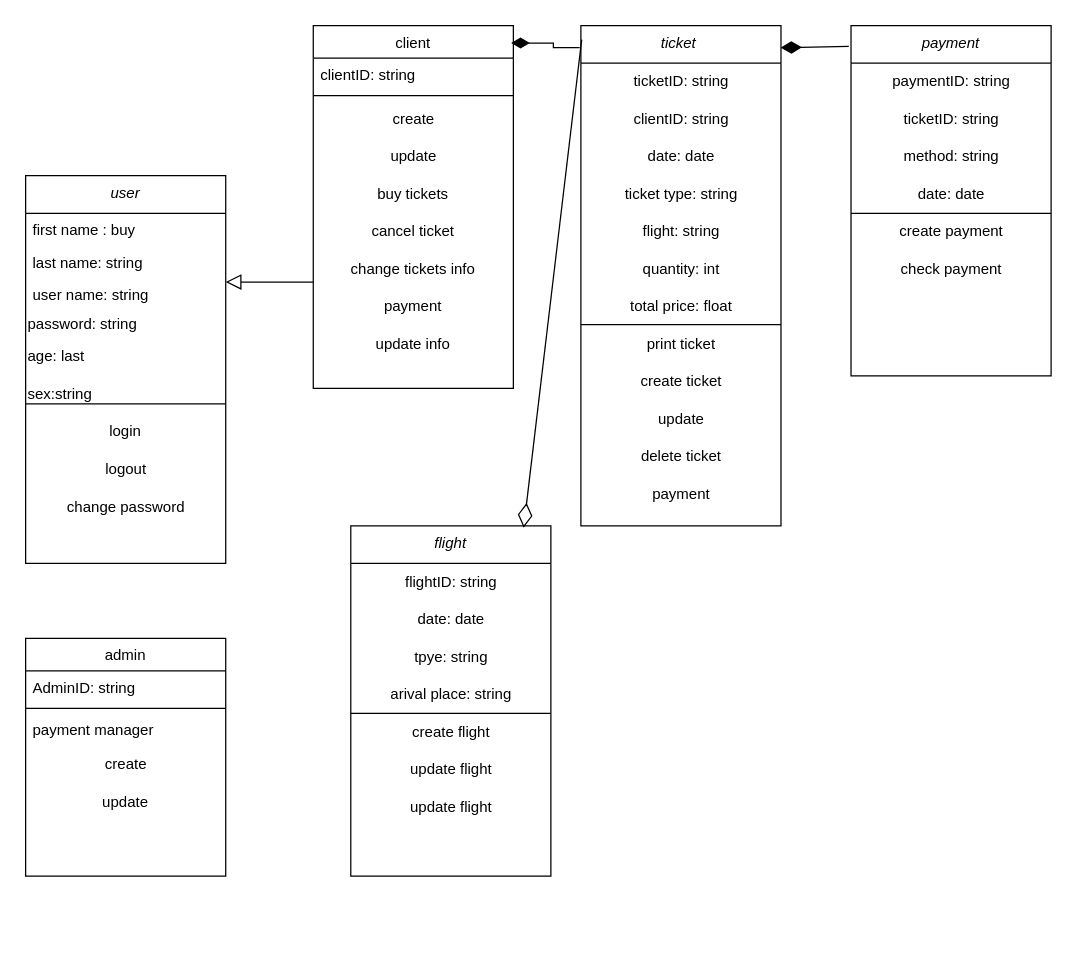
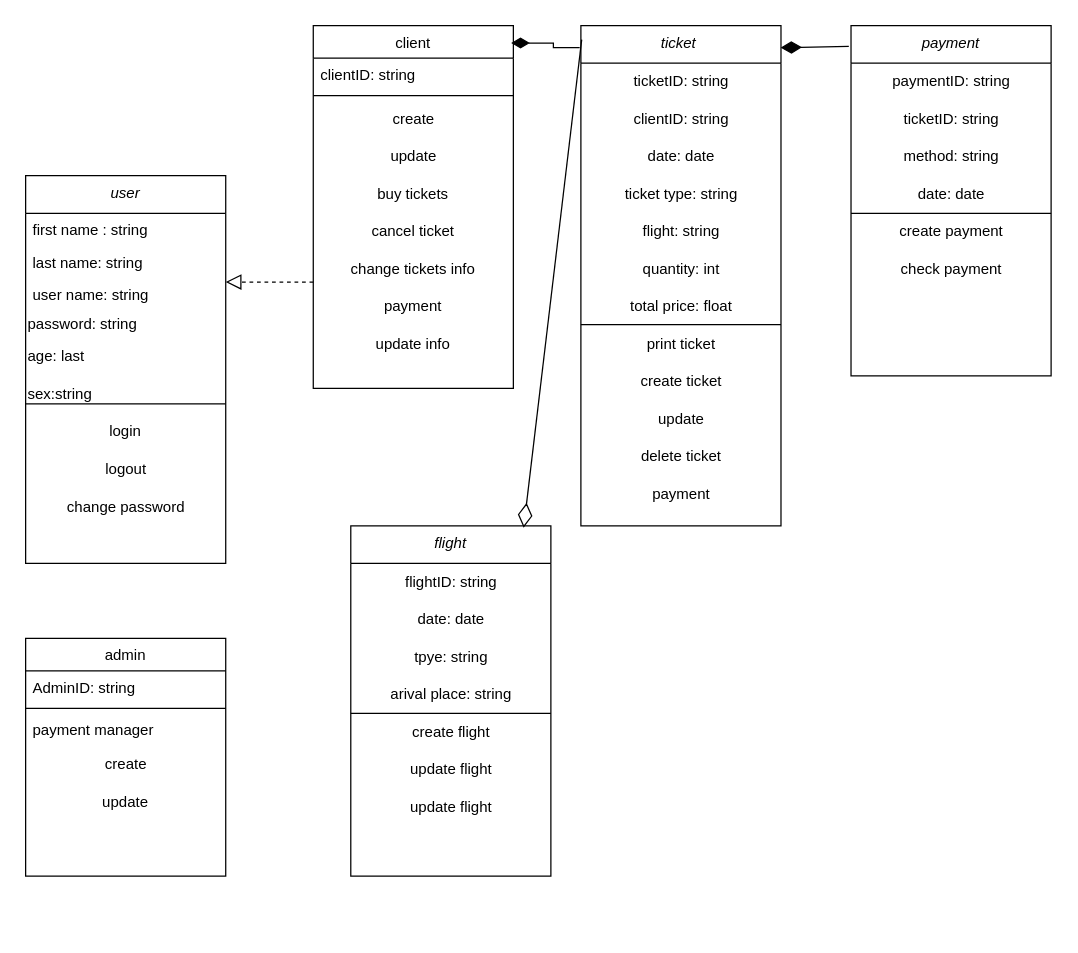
node "first name : buy": label "first name : buy" -> "first name : string"
edge "client" -> "user": style solid -> dashed
